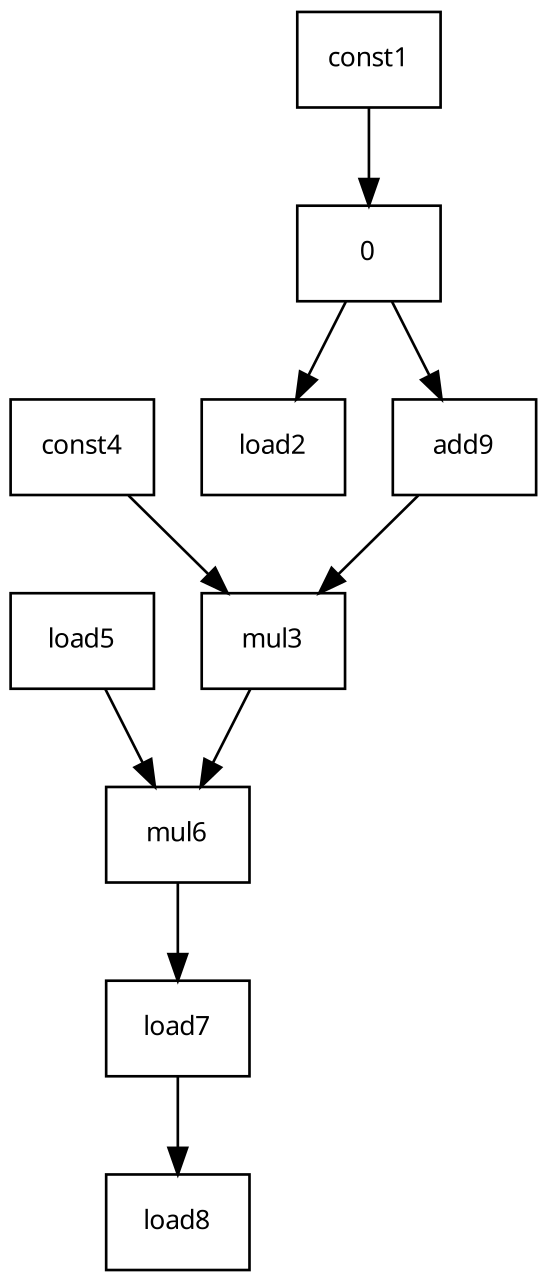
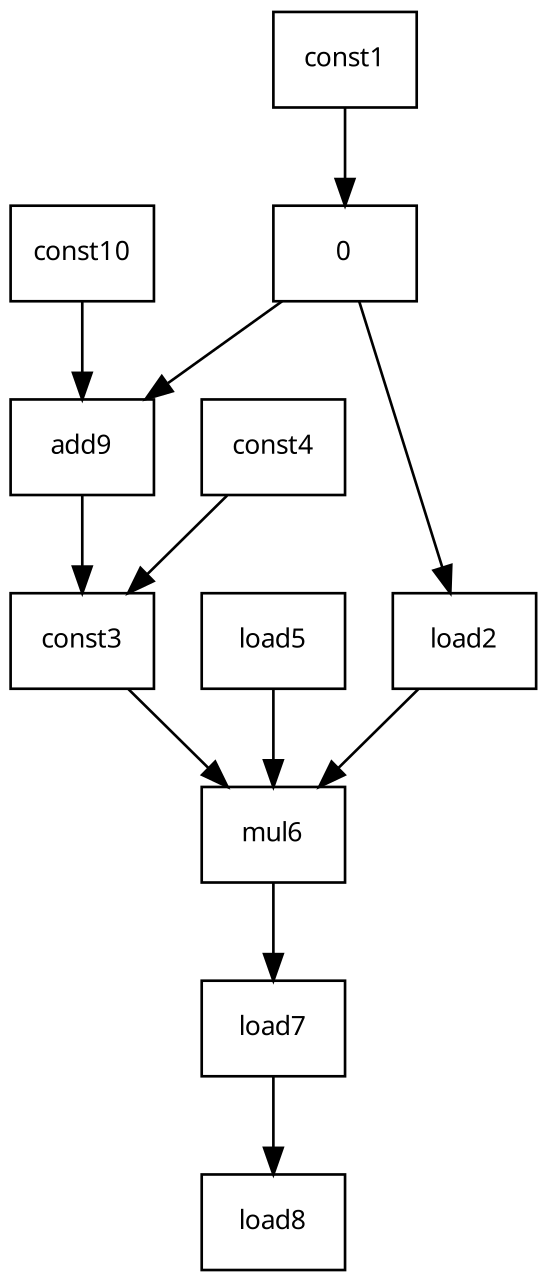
node "const10": added
node "mul3": label "mul3" -> "const3"
edge "load2" -> "mul6": added
